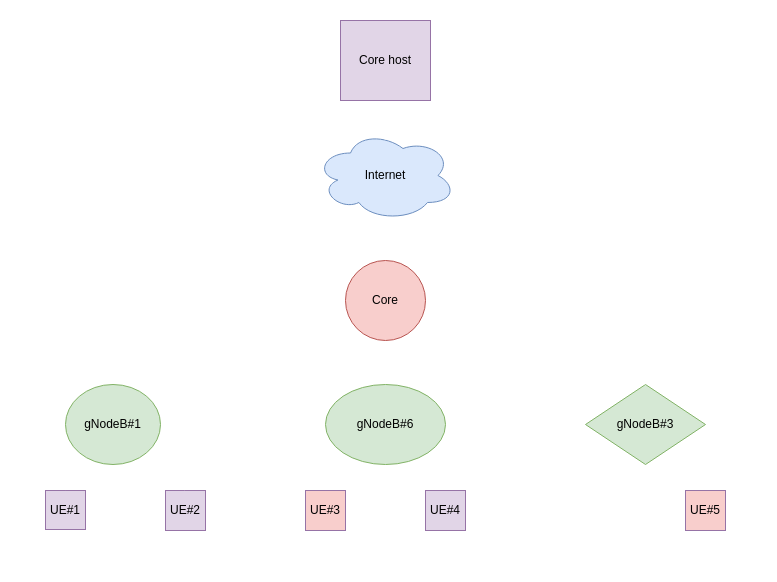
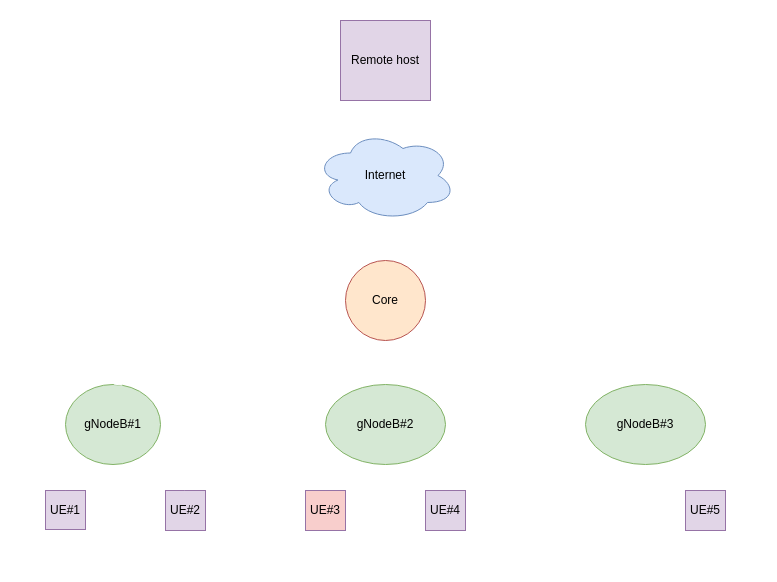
node "Core host": label "Core host" -> "Remote host"
node "Core": fillcolor #f8cecc -> #ffe6cc
edge "Core" -- "gNodeB#1": added
edge "Core" -- "gNodeB#3": removed
node "gNodeB#6": label "gNodeB#6" -> "gNodeB#2"
node "gNodeB#3": shape diamond -> ellipse
node "UE#5": fillcolor #f8cecc -> #e1d5e7
